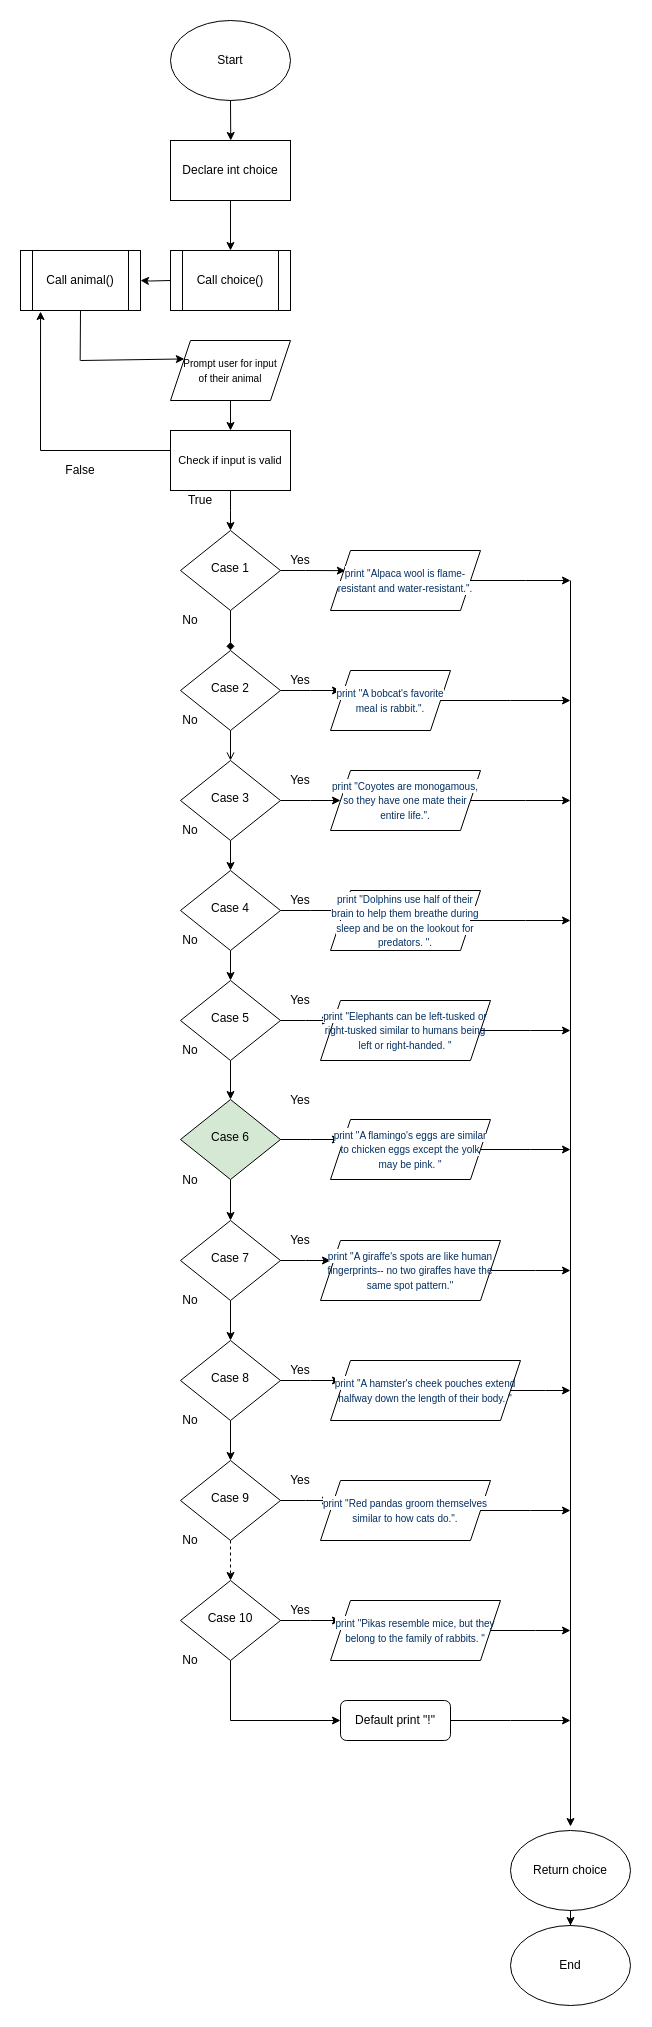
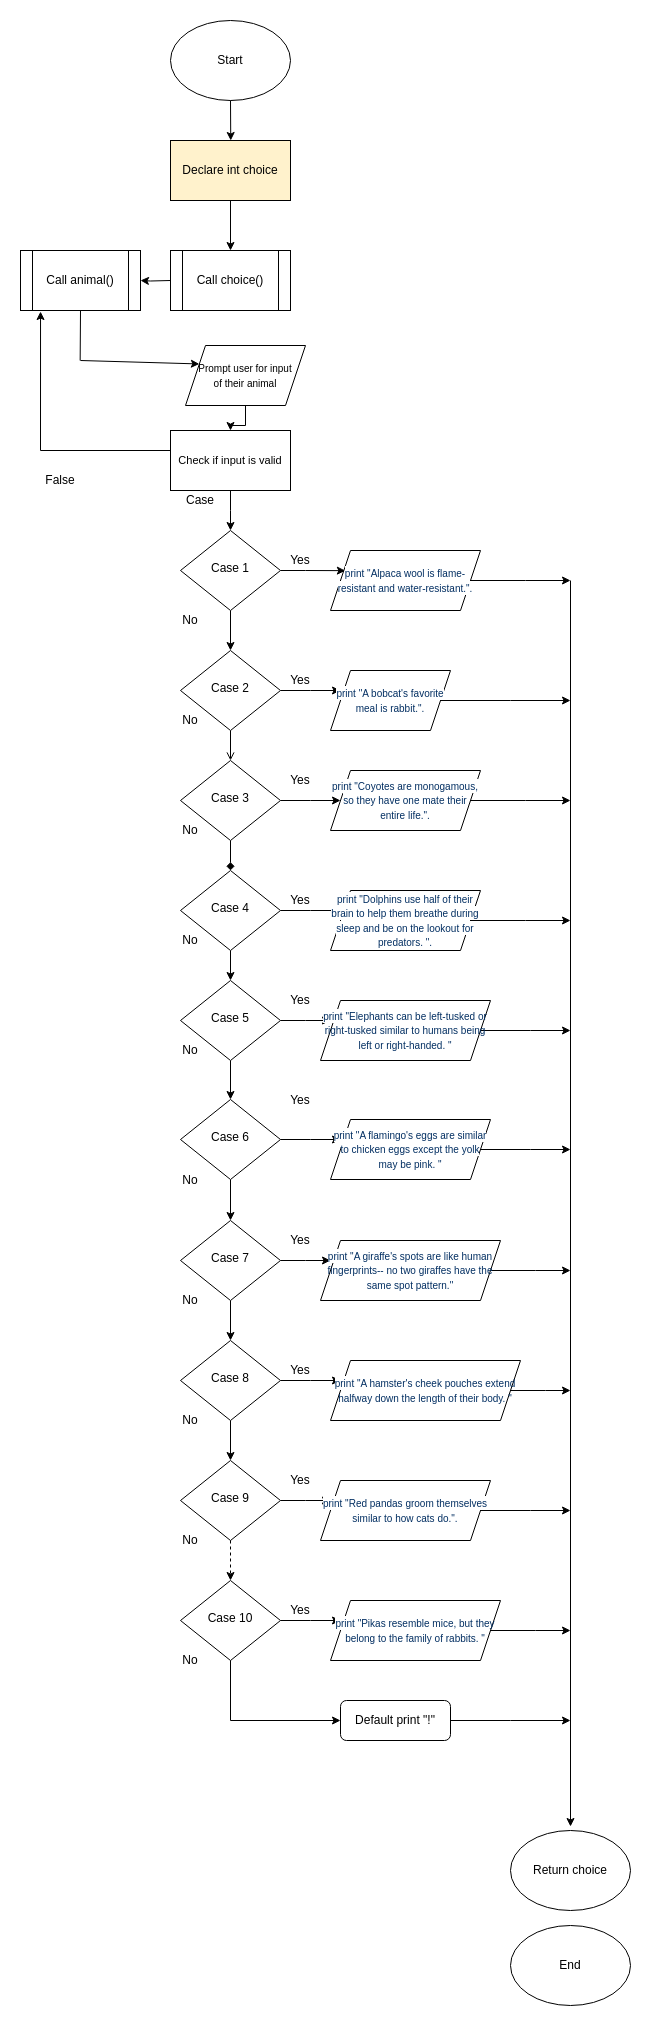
node "Declare int choice": fillcolor #ffffff -> #fff2cc
node "Prompt user for input of their animal": moved (231, 371) -> (246, 376)
node "False": moved (81, 471) -> (61, 481)
node "True": label "True" -> "Case"
edge "Case 1" -> "Case 2": arrowhead diamond -> classic
edge "Case 3" -> "Case 4": arrowhead classic -> diamond
node "Case 6": fillcolor #d5e8d4 -> #ffffff
edge "Return choice" -> "End": removed
